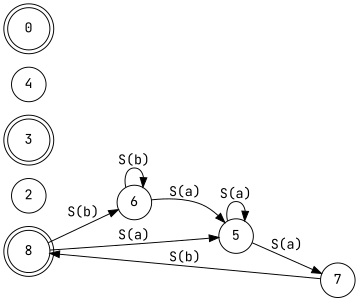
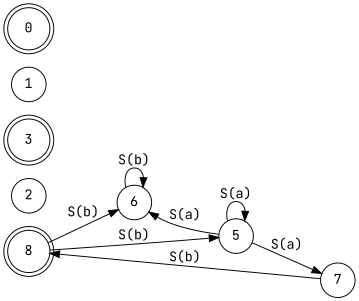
node "4": label "4" -> "1"
edge "6" -> "5": reversed
edge "8" -> "5": label "S(a)" -> "S(b)"
